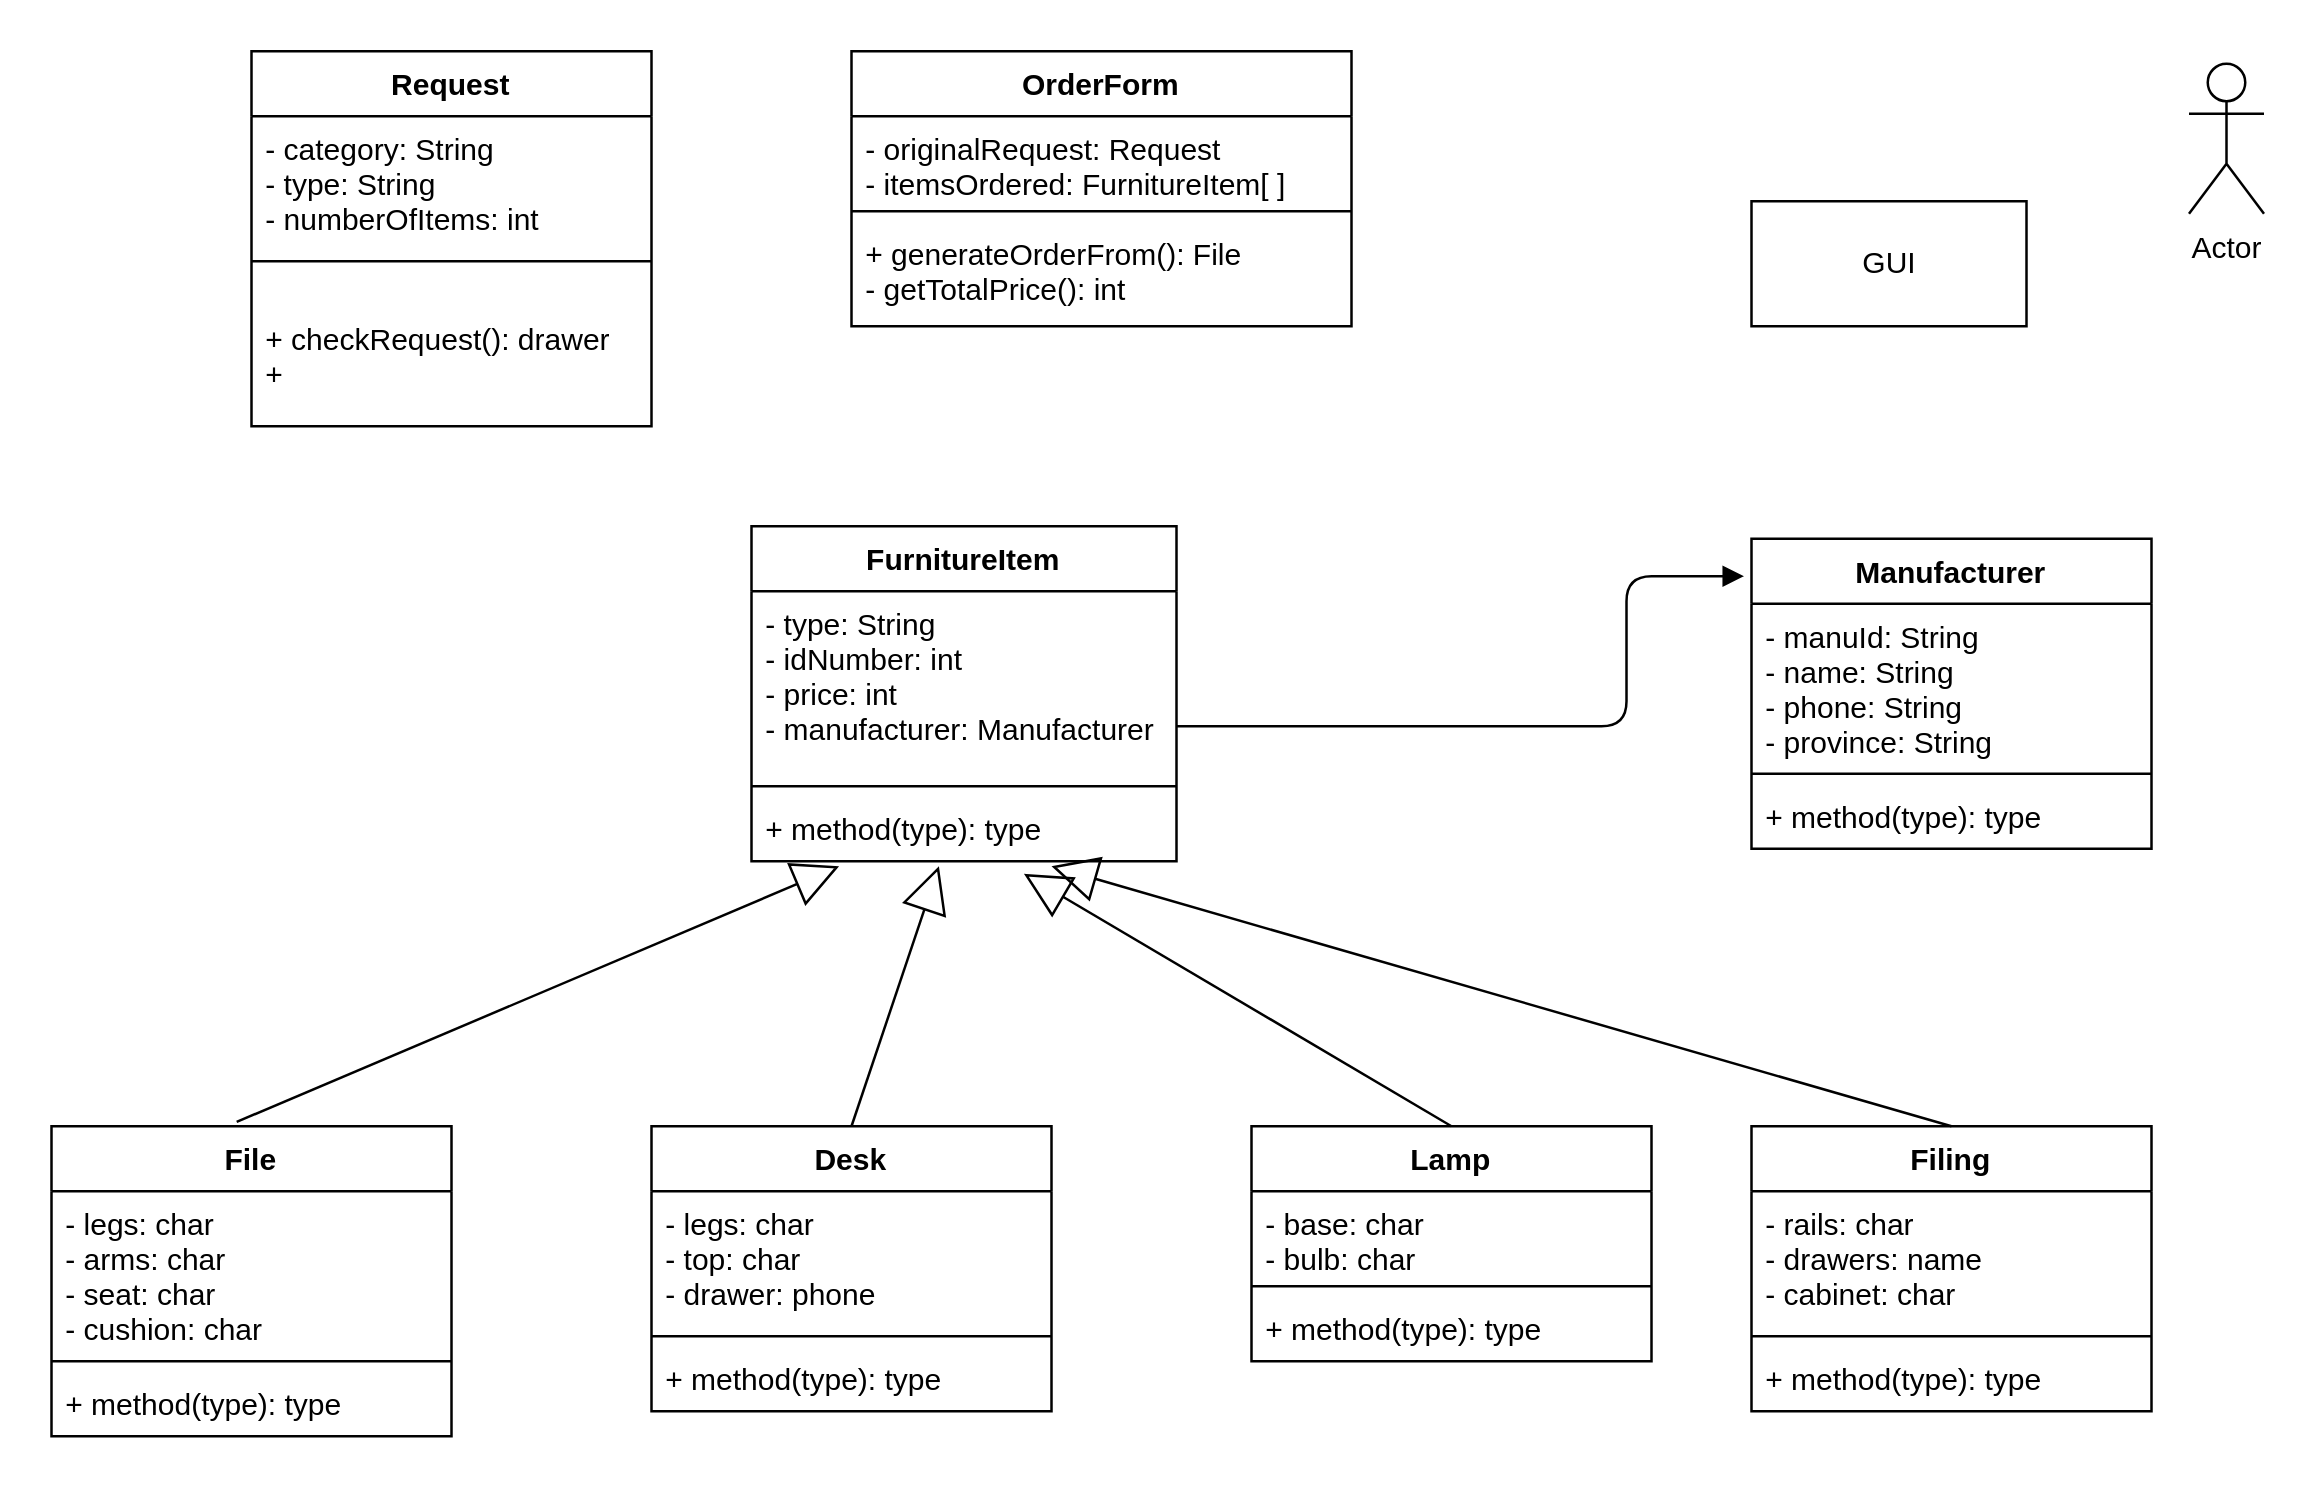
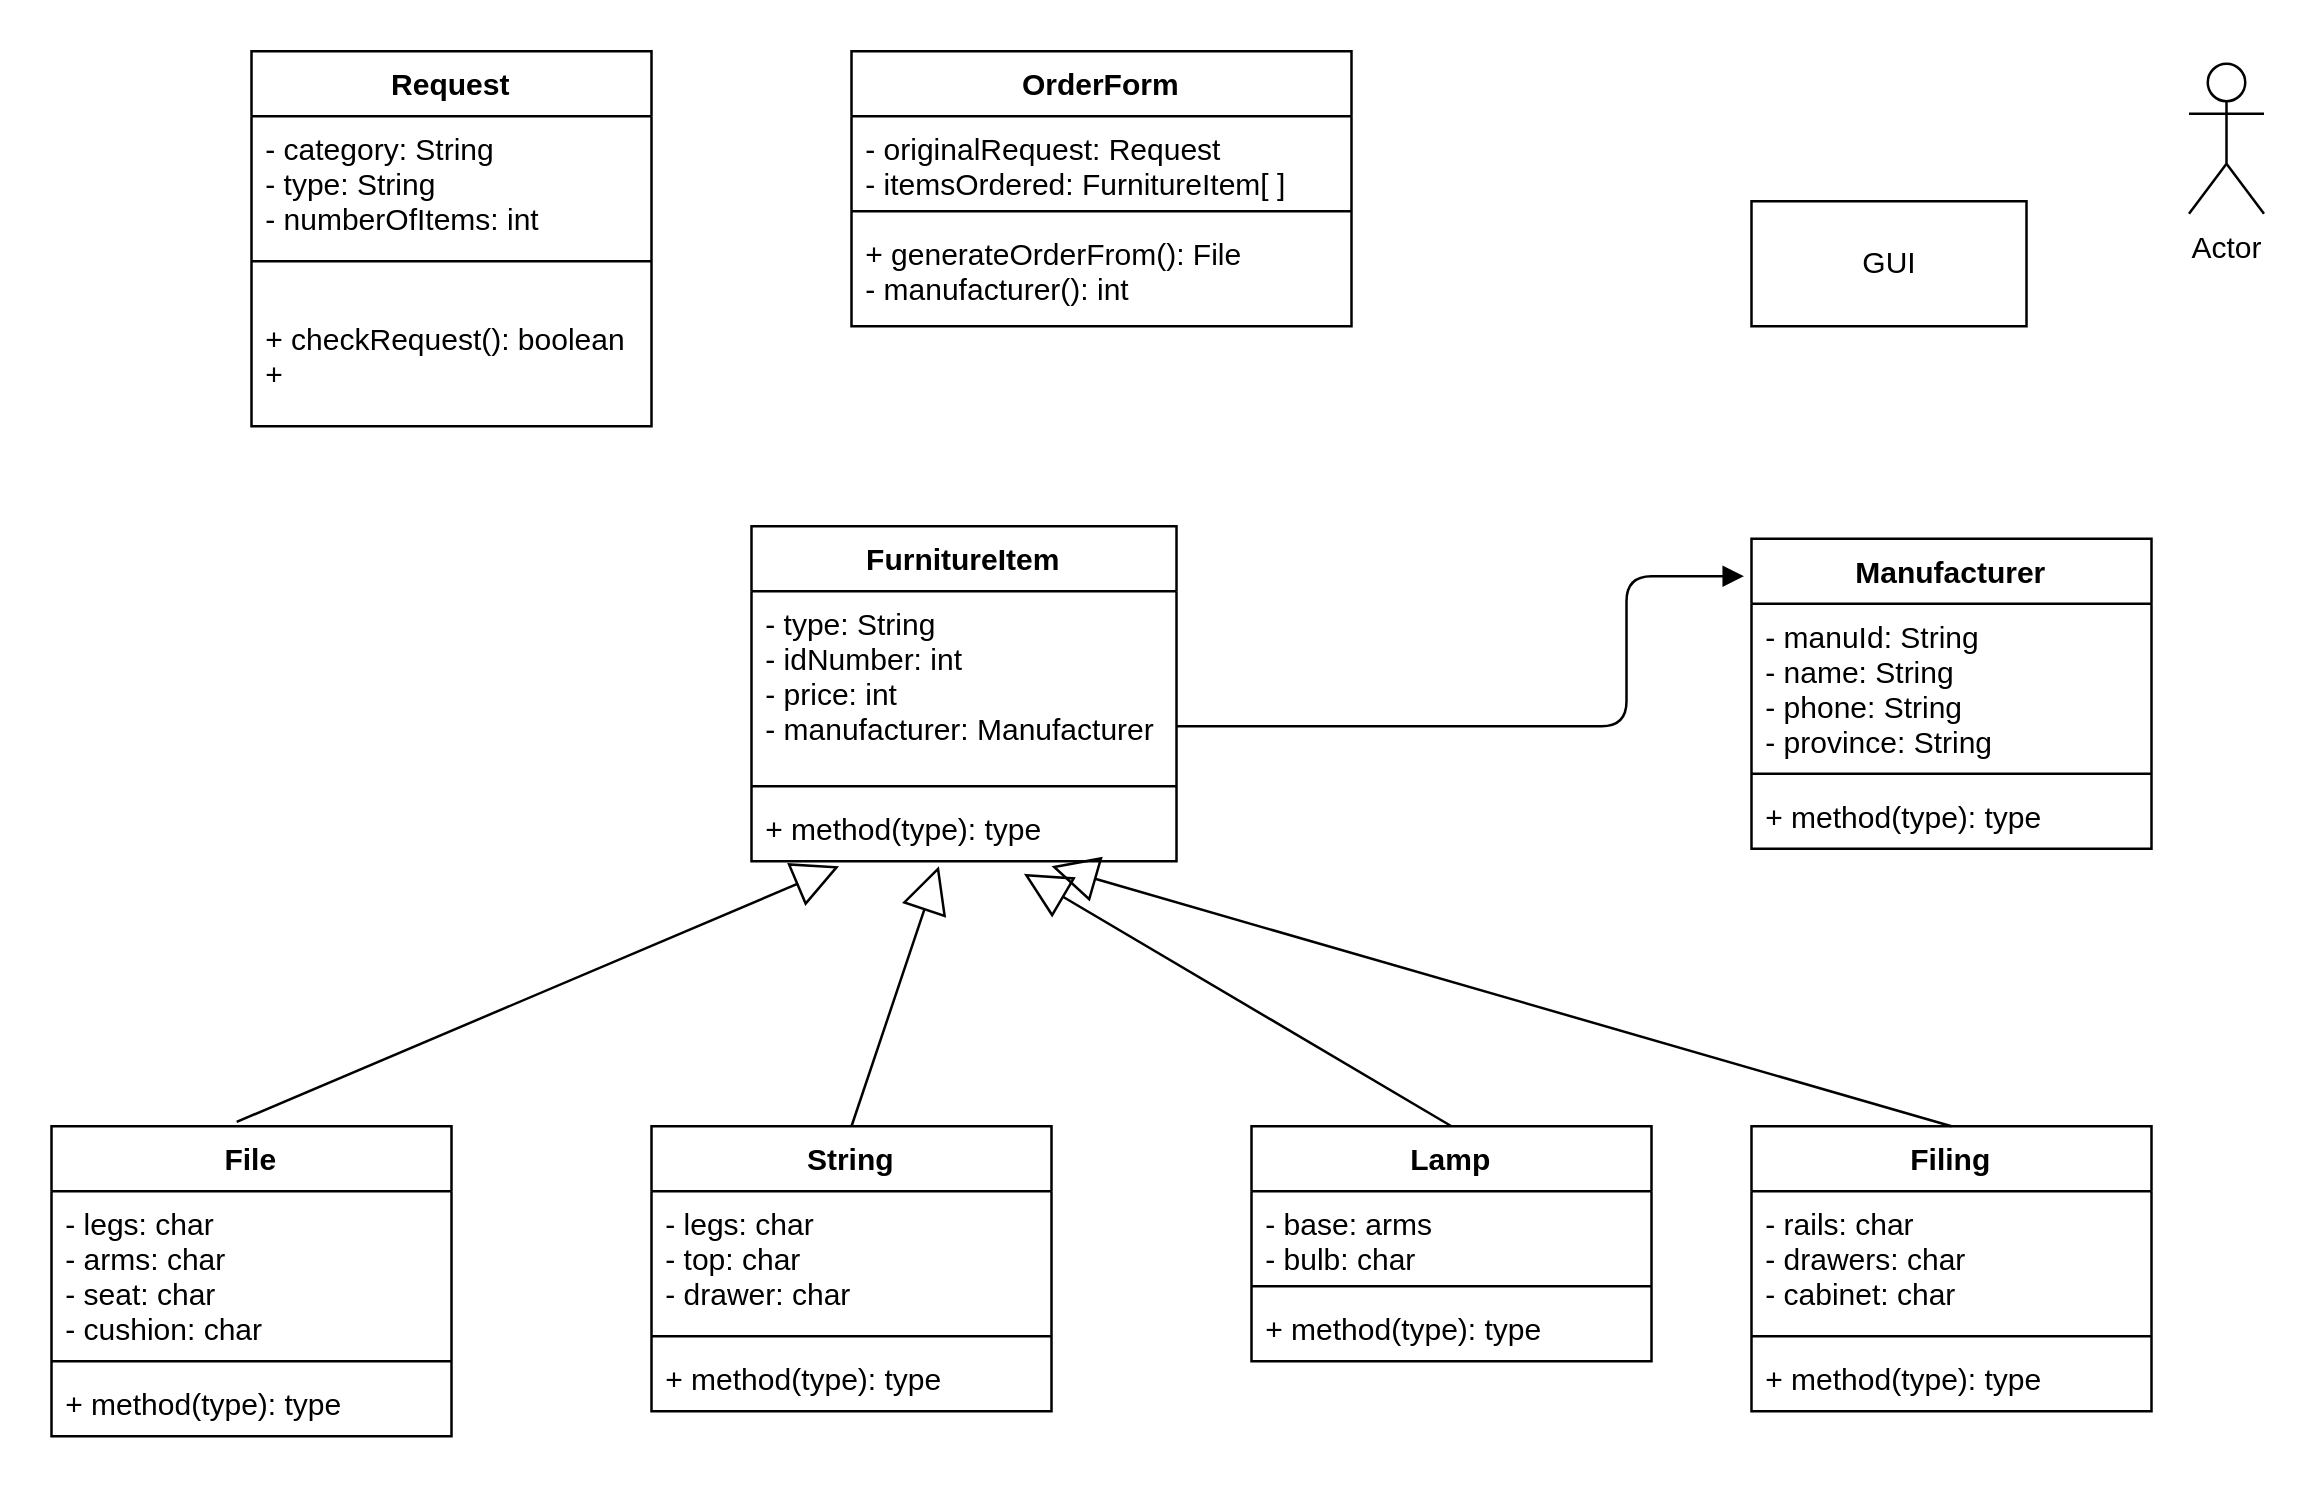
node "+ generateOrderFrom(): File - getTotalPrice(): int": label "+ generateOrderFrom(): File - getTotalPrice(): int" -> "+ generateOrderFrom(): File - manufacturer(): int"
node "+ checkRequest(): drawer +": label "+ checkRequest(): drawer +" -> "+ checkRequest(): boolean +"
node "Desk": label "Desk" -> "String"
node "- legs: char - top: char - drawer: phone": label "- legs: char - top: char - drawer: phone" -> "- legs: char - top: char - drawer: char"
node "- base: char - bulb: char": label "- base: char - bulb: char" -> "- base: arms - bulb: char"
node "- rails: char - drawers: name - cabinet: char": label "- rails: char - drawers: name - cabinet: char" -> "- rails: char - drawers: char - cabinet: char"
